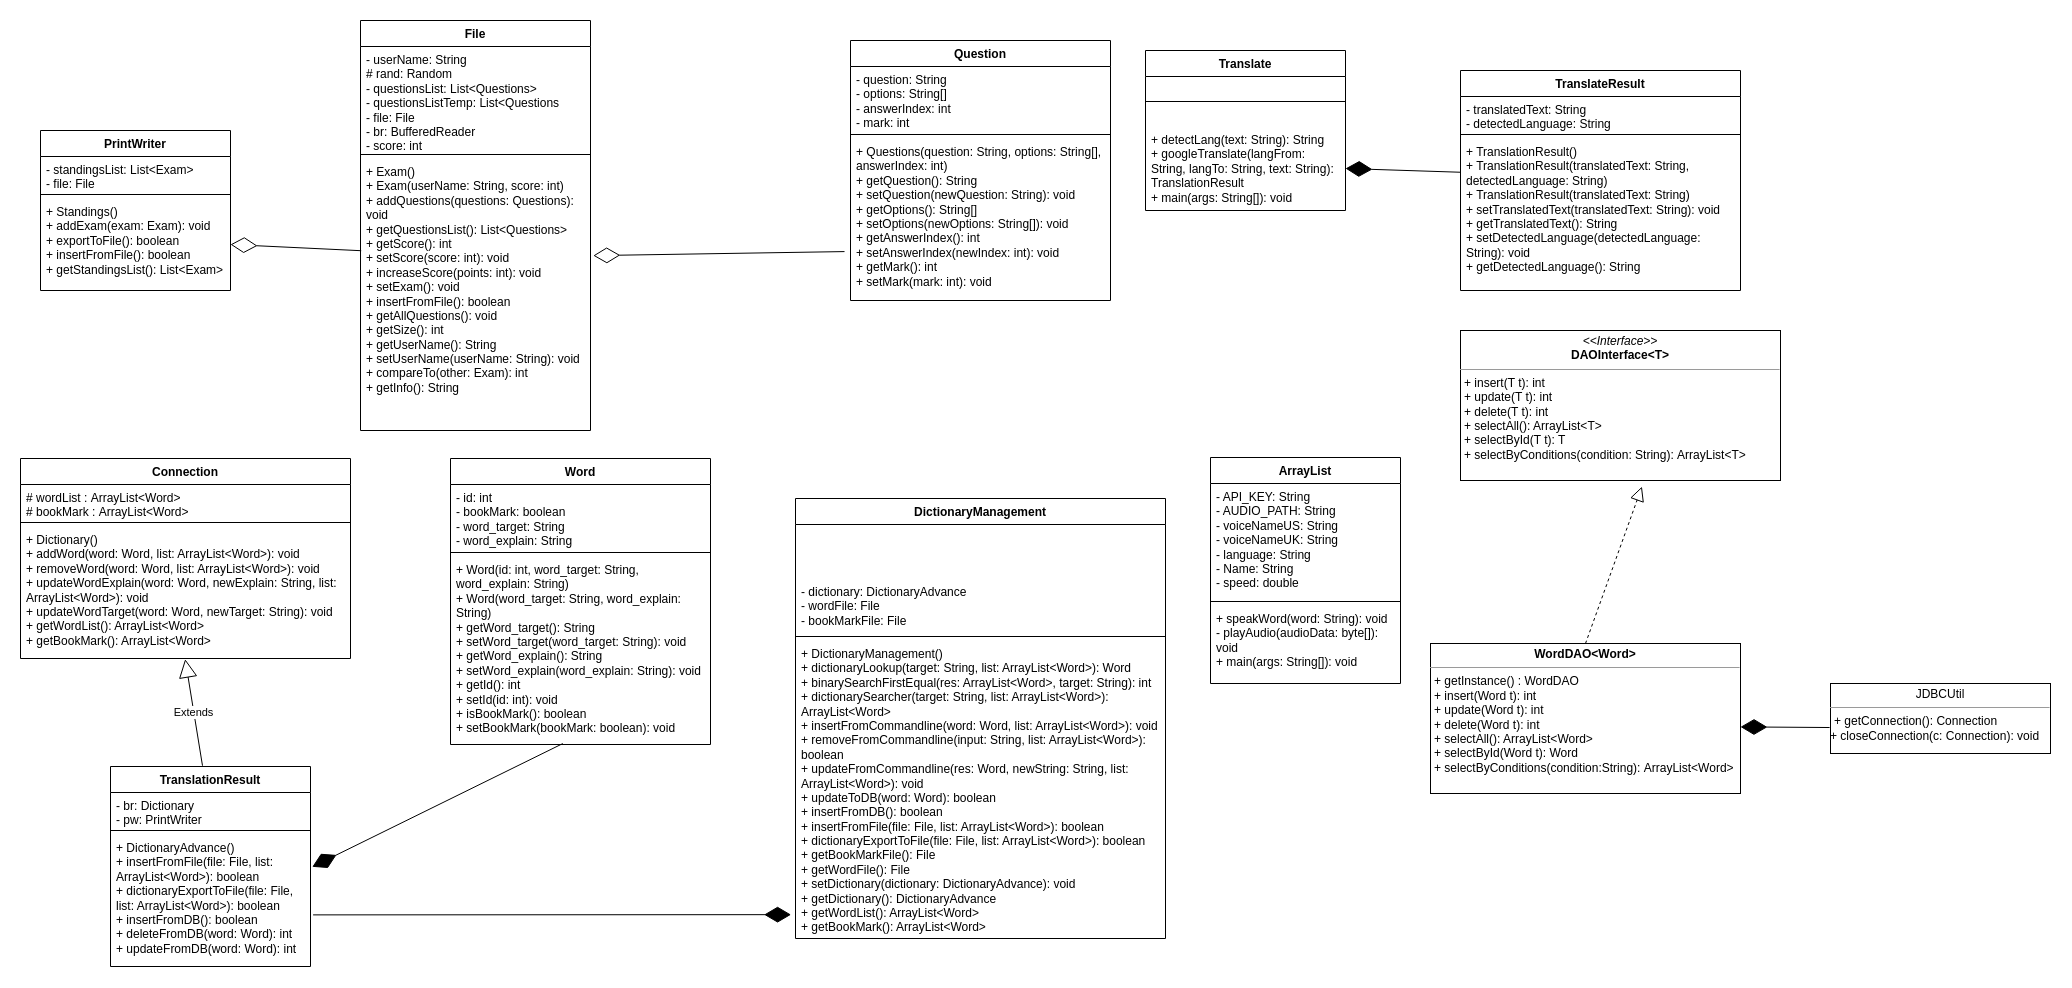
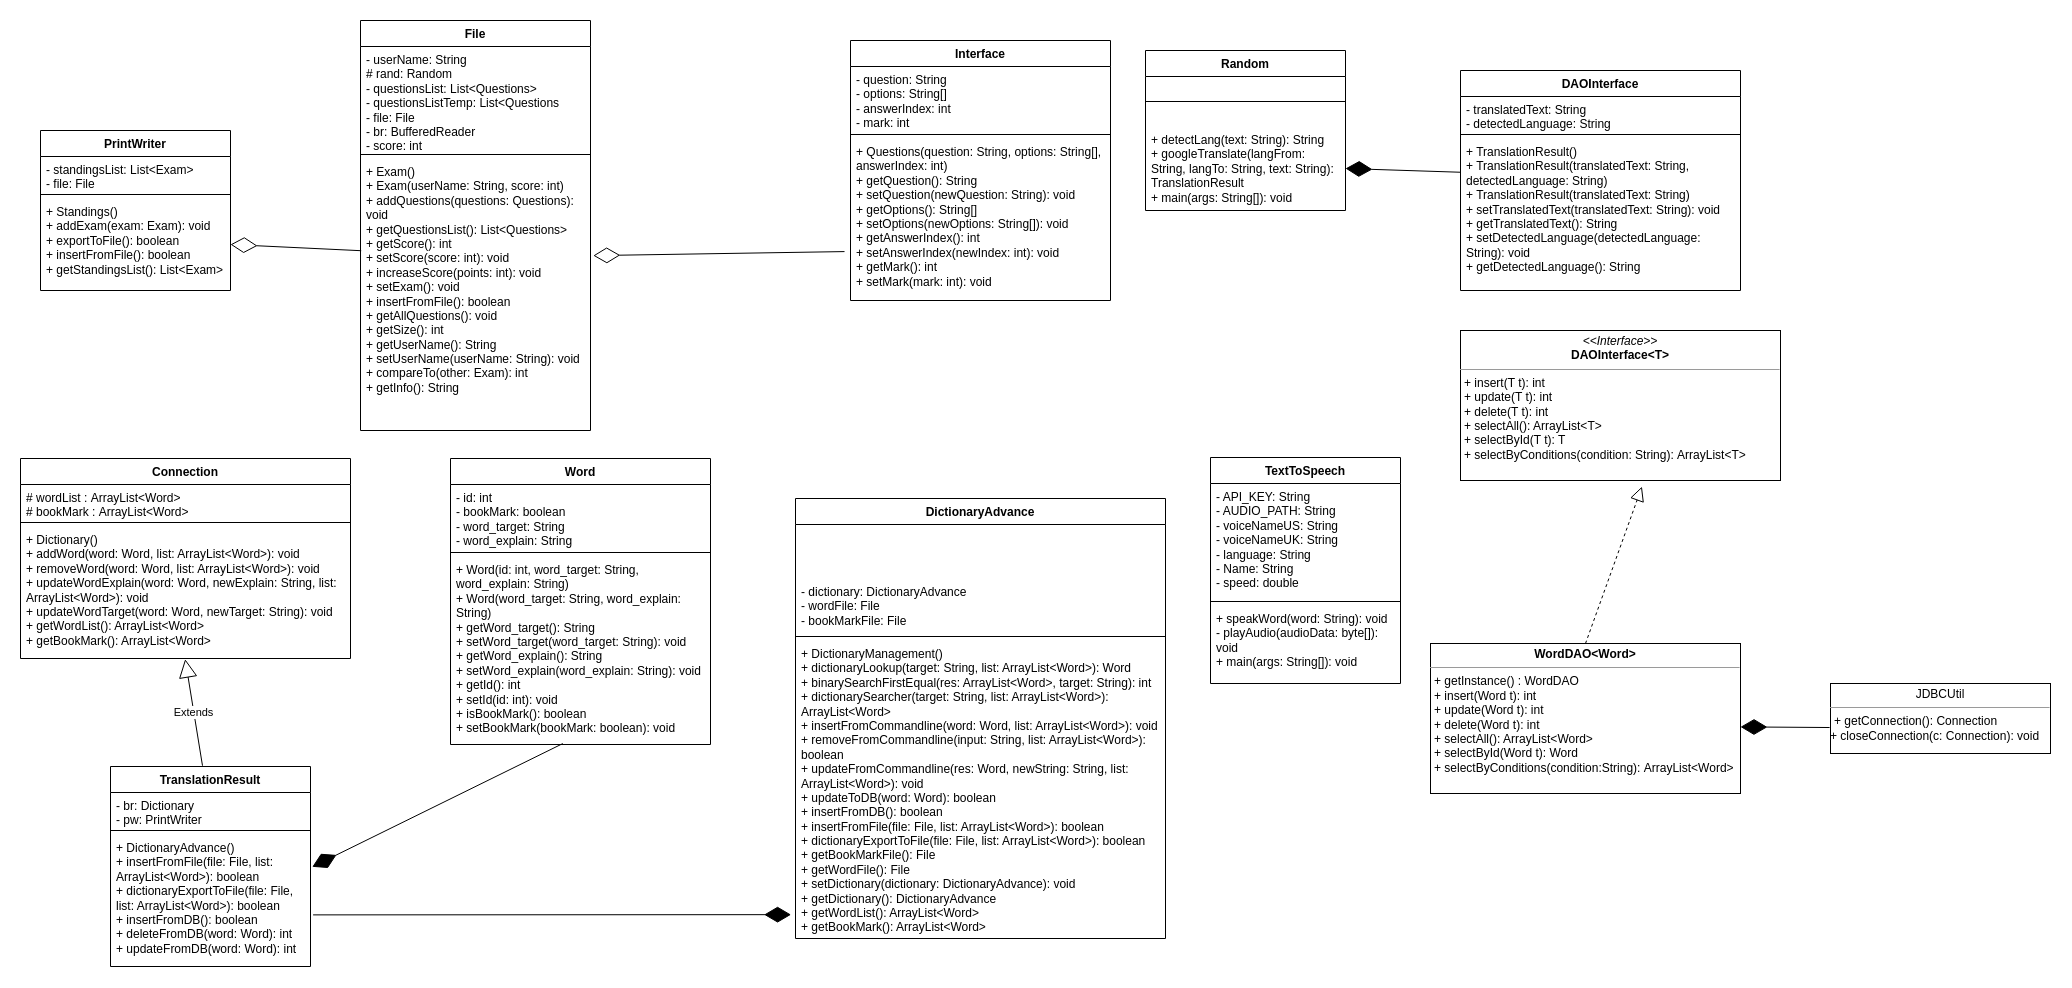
node "Question": label "Question" -> "Interface"
node "Translate": label "Translate" -> "Random"
node "TranslateResult": label "TranslateResult" -> "DAOInterface"
node "ArrayList": label "ArrayList" -> "TextToSpeech"
node "DictionaryManagement": label "DictionaryManagement" -> "DictionaryAdvance"
